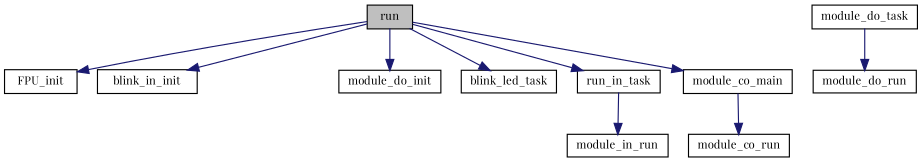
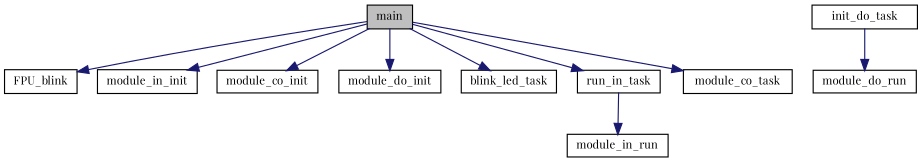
node "run": label "run" -> "main"
node "module_do_task": label "module_do_task" -> "init_do_task"
node "FPU_init": label "FPU_init" -> "FPU_blink"
node "blink_in_init": label "blink_in_init" -> "module_in_init"
node "module_co_init": added
node "module_co_main": label "module_co_main" -> "module_co_task"
node "module_co_run": removed
